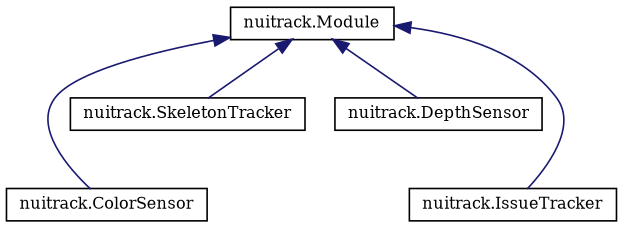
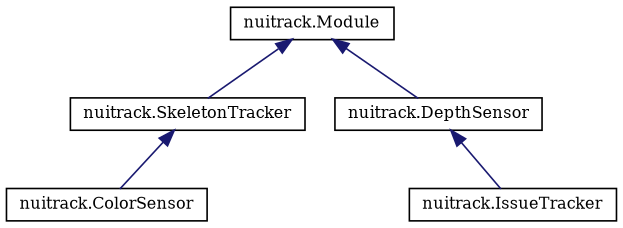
edge "nuitrack.IssueTracker" -> "nuitrack.Module": now "nuitrack.IssueTracker" -> "nuitrack.DepthSensor"
edge "nuitrack.ColorSensor" -> "nuitrack.Module": now "nuitrack.ColorSensor" -> "nuitrack.SkeletonTracker"
